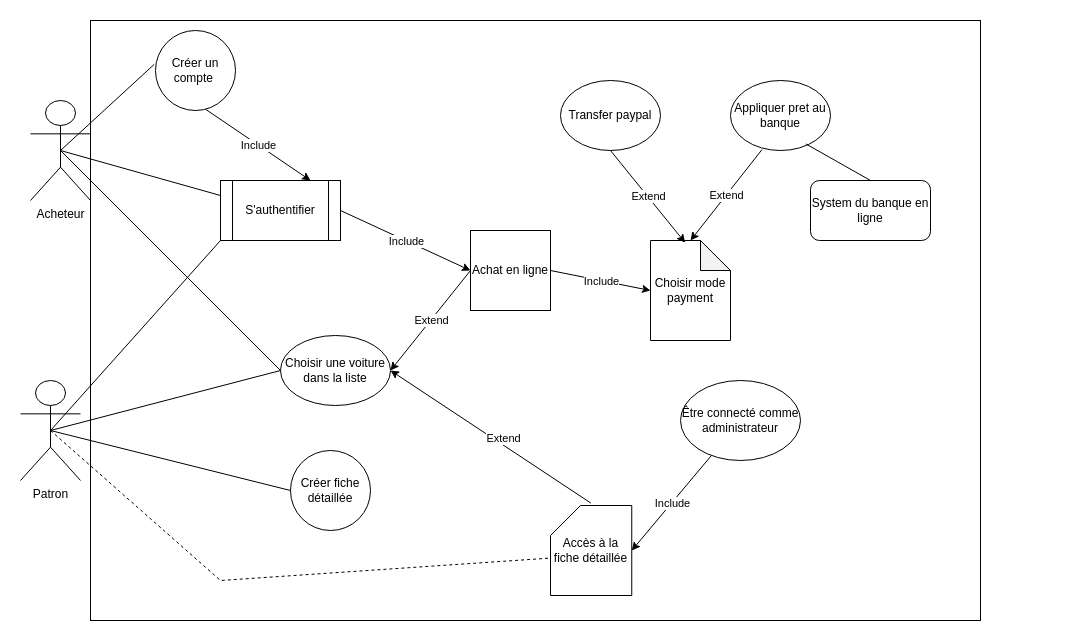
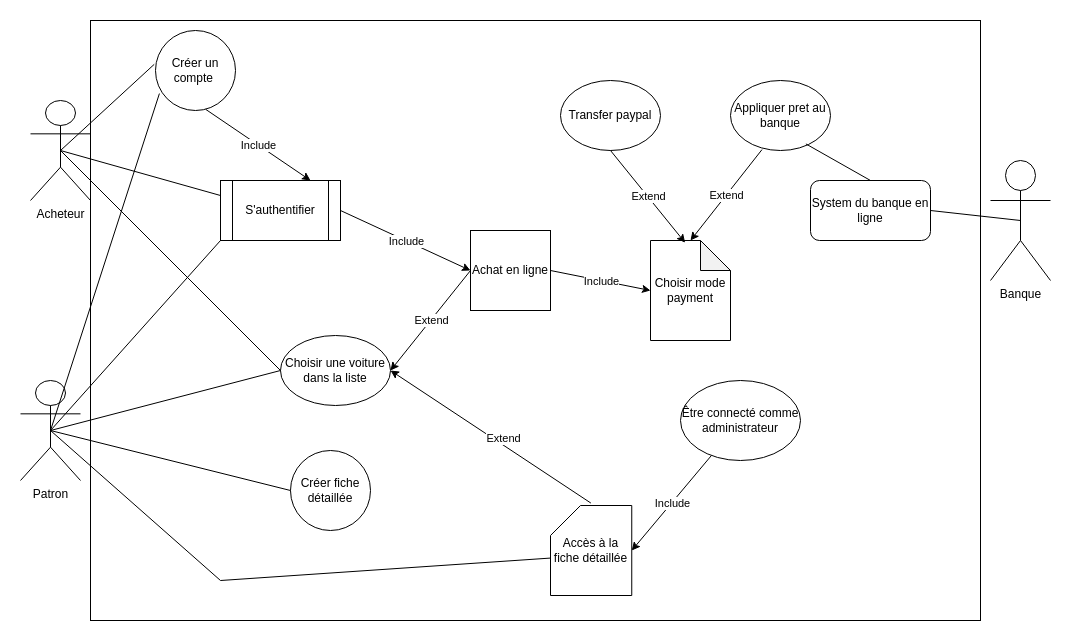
edge "System du banque en ligne" -- "Banque": added
node "Banque": added
edge "Créer un compte" -- "Patron": added
edge "Patron" -- "Accès à la fiche détaillée": style dashed -> solid
